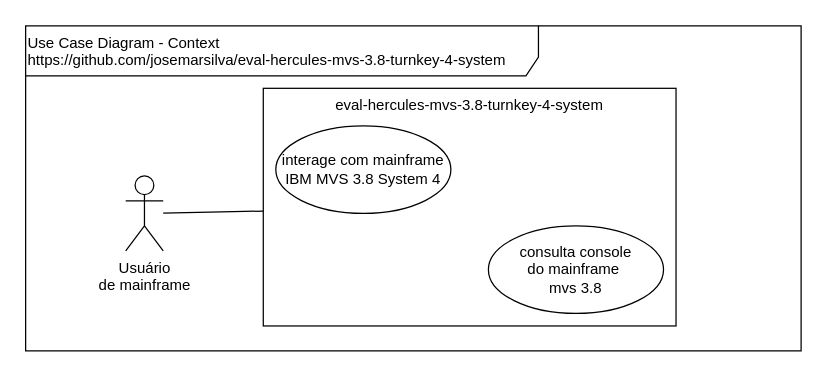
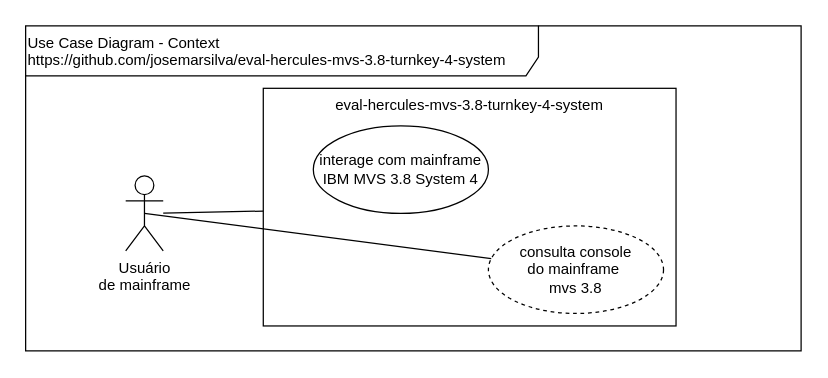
node "interage com mainframe IBM MVS 3.8 System 4": moved (363, 169) -> (401, 169)
edge "Usuário de mainframe" -- "consulta console do mainframe mvs 3.8": added
node "consulta console do mainframe mvs 3.8": style solid -> dashed
